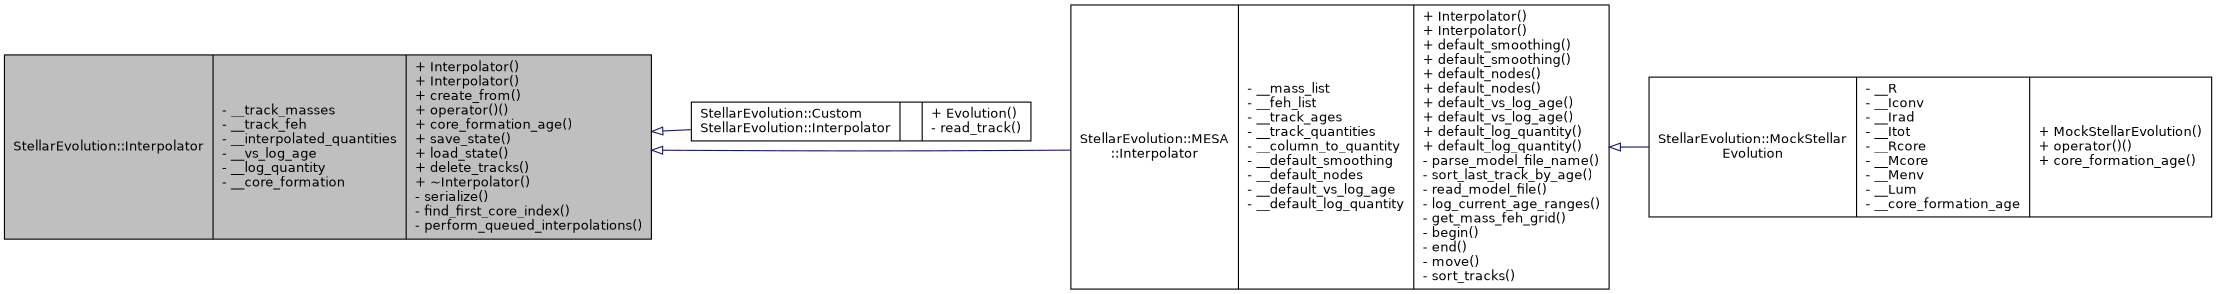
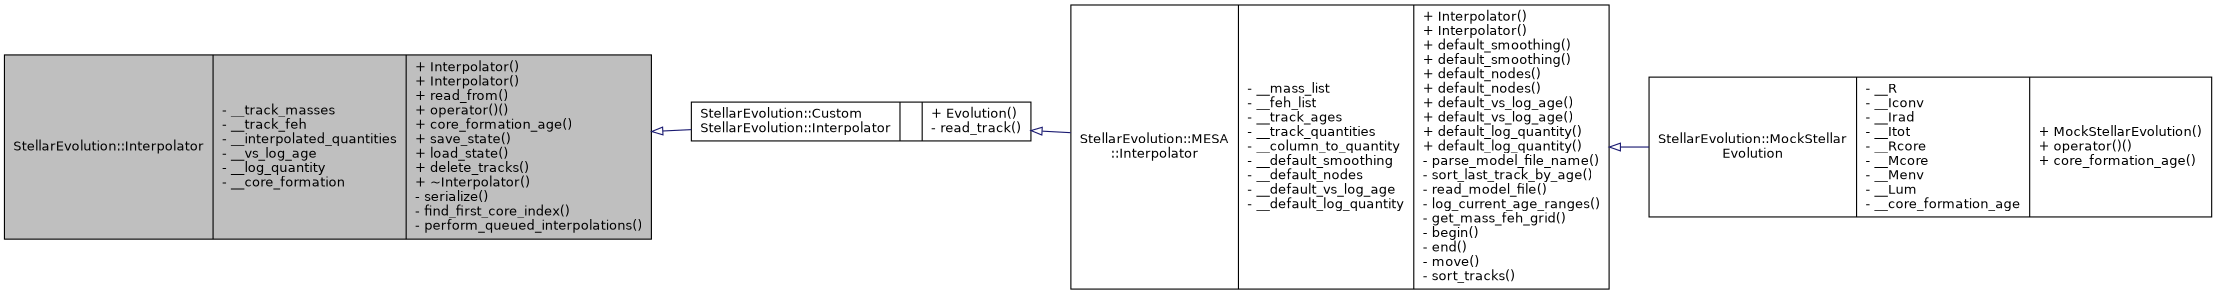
node "StellarEvolution::Interpolator": text "+ create_from()" -> "+ read_from()"
edge "StellarEvolution::MESA" -> "StellarEvolution::Interpolator": now "StellarEvolution::MESA" -> "StellarEvolution::Custom"
